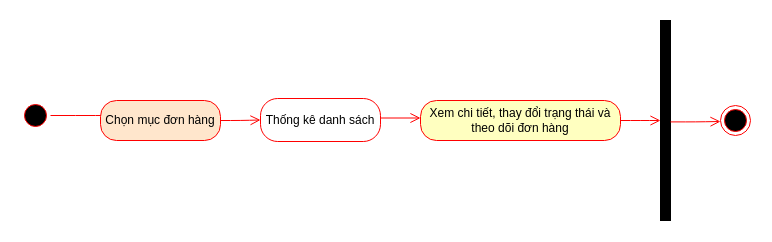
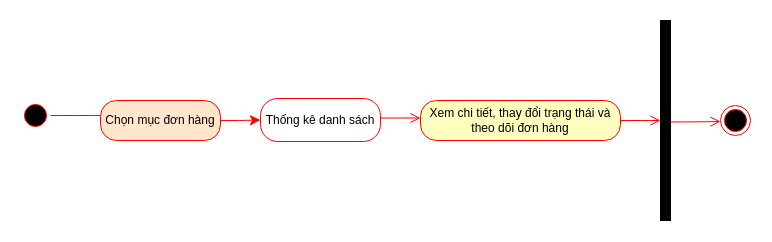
edge "Chọn mục đơn hàng" -> "Thống kê danh sách": arrowhead open -> classic
